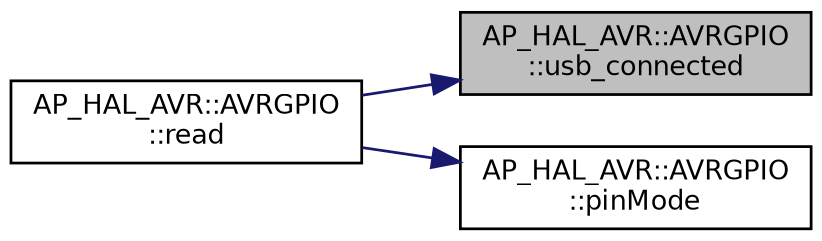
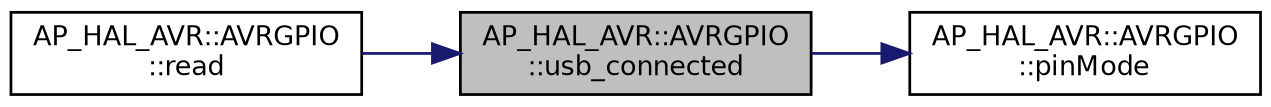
edge "AP_HAL_AVR::AVRGPIO ::read" -> "AP_HAL_AVR::AVRGPIO ::pinMode": now "AP_HAL_AVR::AVRGPIO ::usb_connected" -> "AP_HAL_AVR::AVRGPIO ::pinMode"
